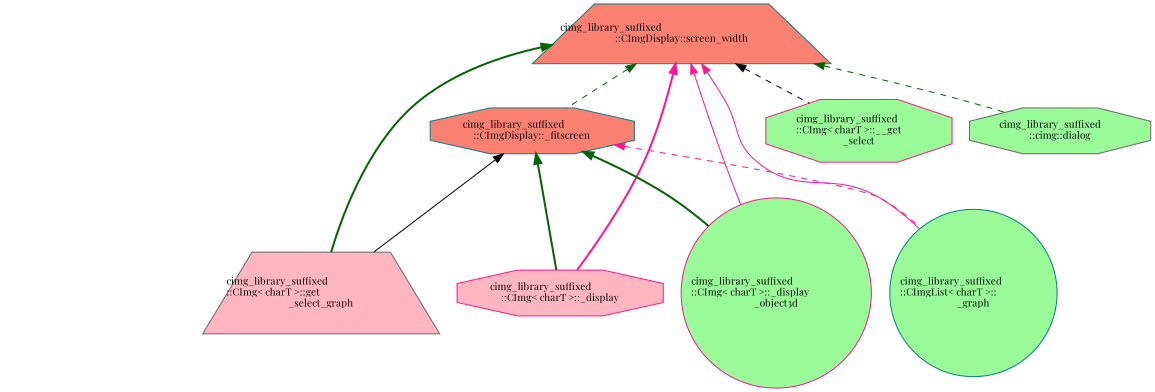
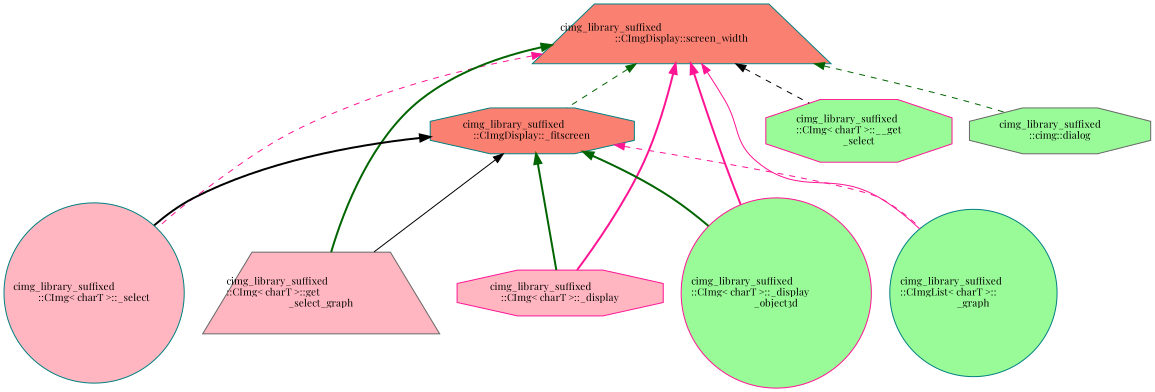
edge "cimg_library_suffixed ::CImg< charT >::_display _object3d" -> "cimg_library_suffixed ::CImgDisplay::screen_width": style solid -> bold
node "cimg_library_suffixed ::CImg< charT >::_select": added
